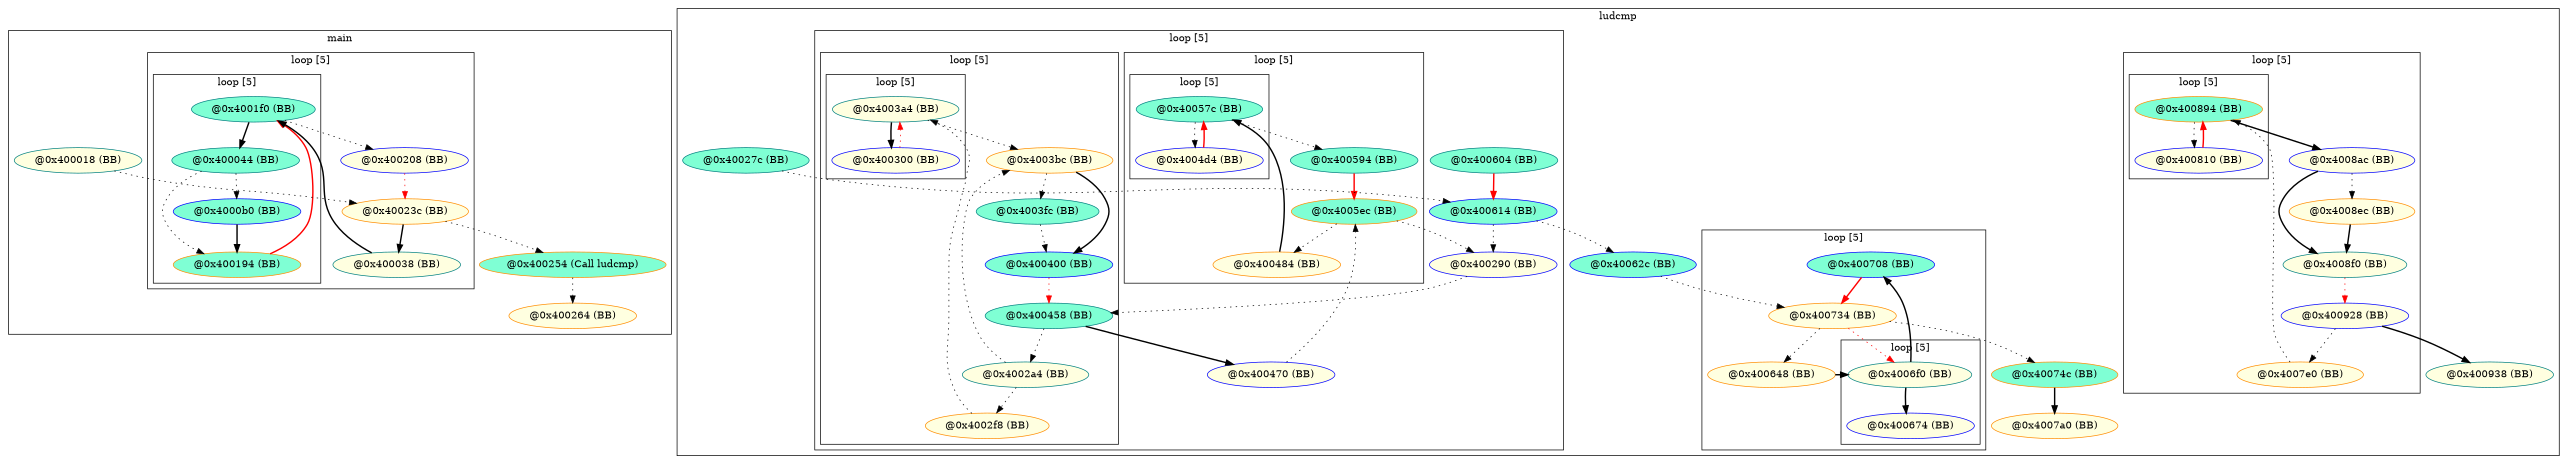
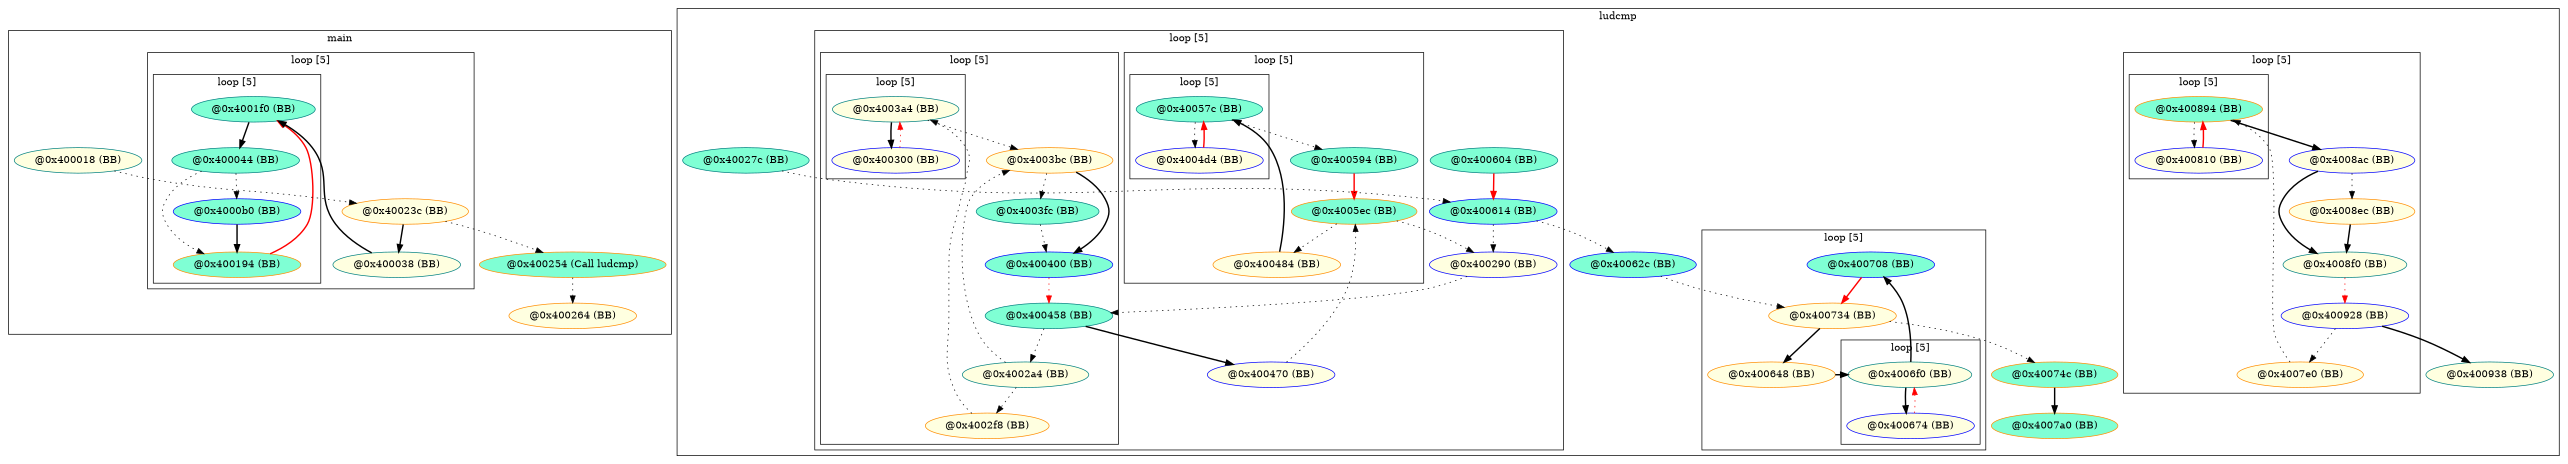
node "@0x400208 (BB)": removed
edge "@0x400734 (BB)" -> "@0x400648 (BB)": style dotted -> bold
edge "@0x400734 (BB)" -> "@0x4006f0 (BB)": now "@0x400674 (BB)" -> "@0x4006f0 (BB)"
node "@0x4007a0 (BB)": fillcolor lightyellow -> aquamarine
